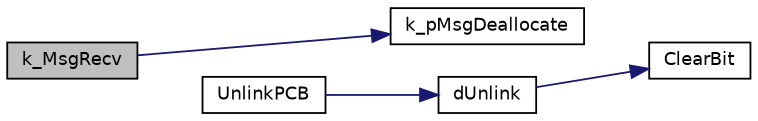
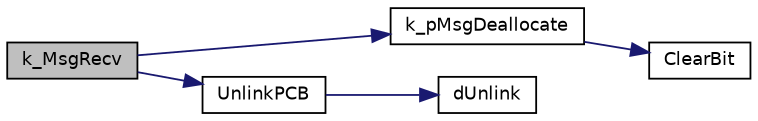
edge "k_MsgRecv" -> "UnlinkPCB": added
edge "dUnlink" -> "ClearBit": now "k_pMsgDeallocate" -> "ClearBit"
